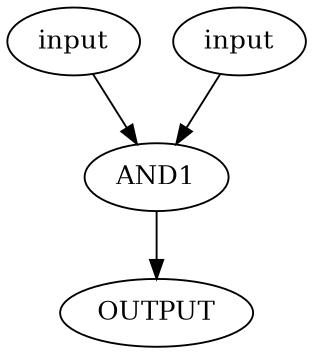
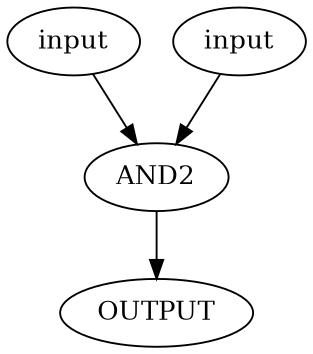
node "AND1": label "AND1" -> "AND2"
